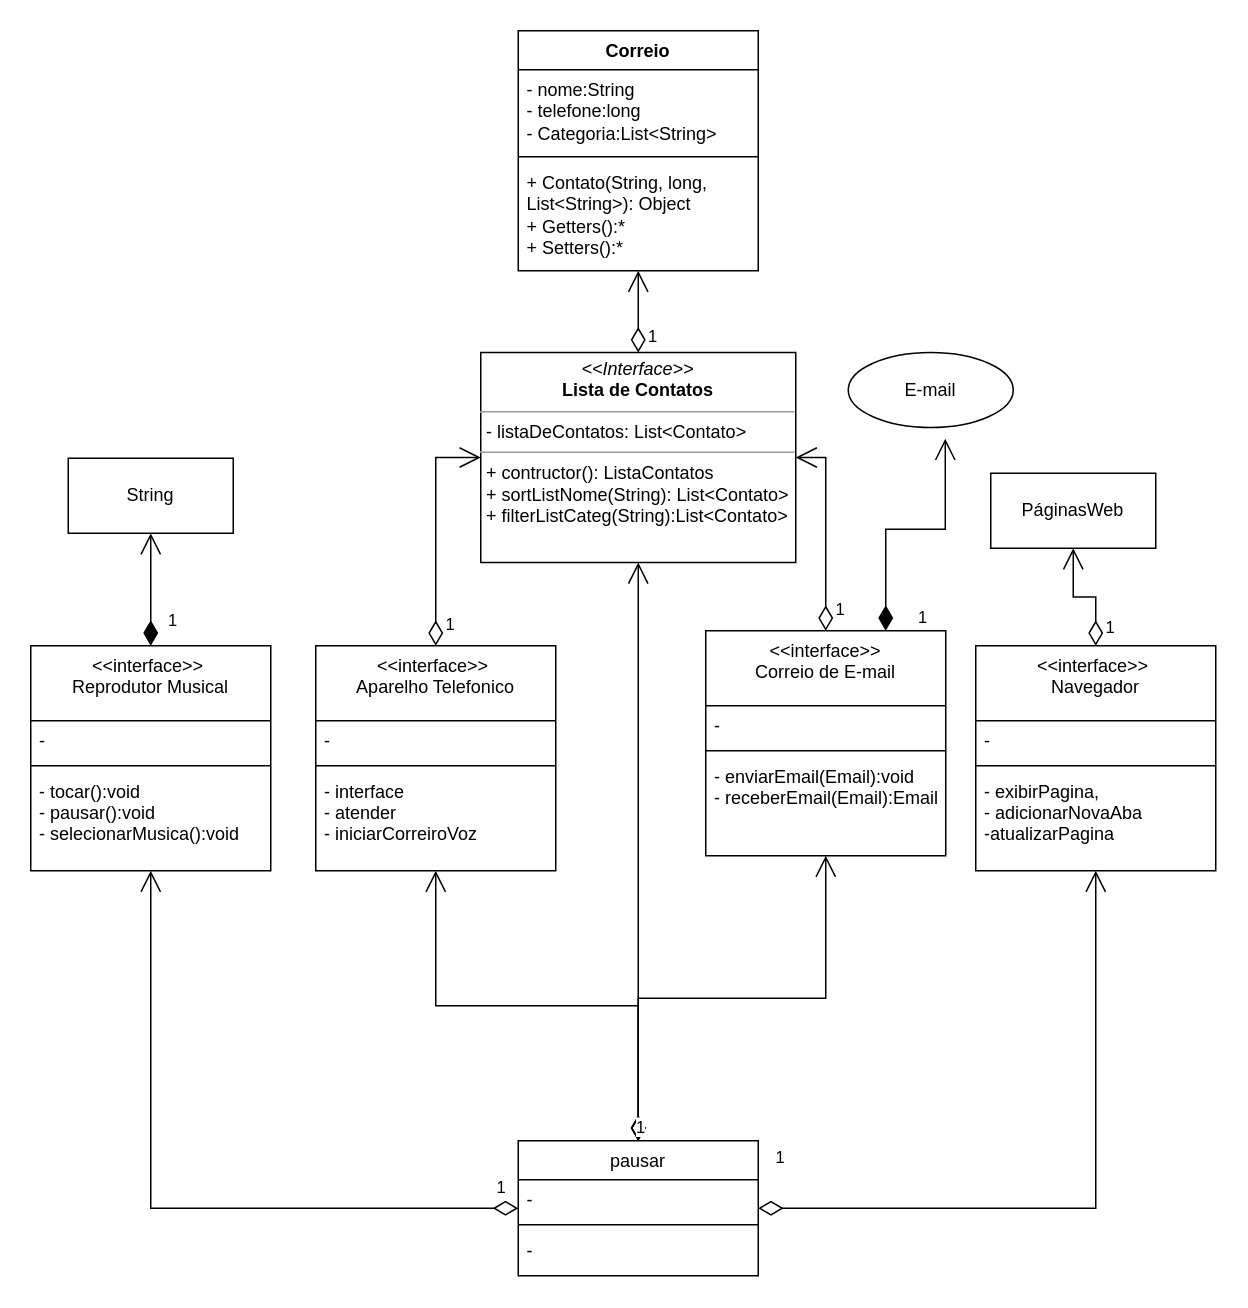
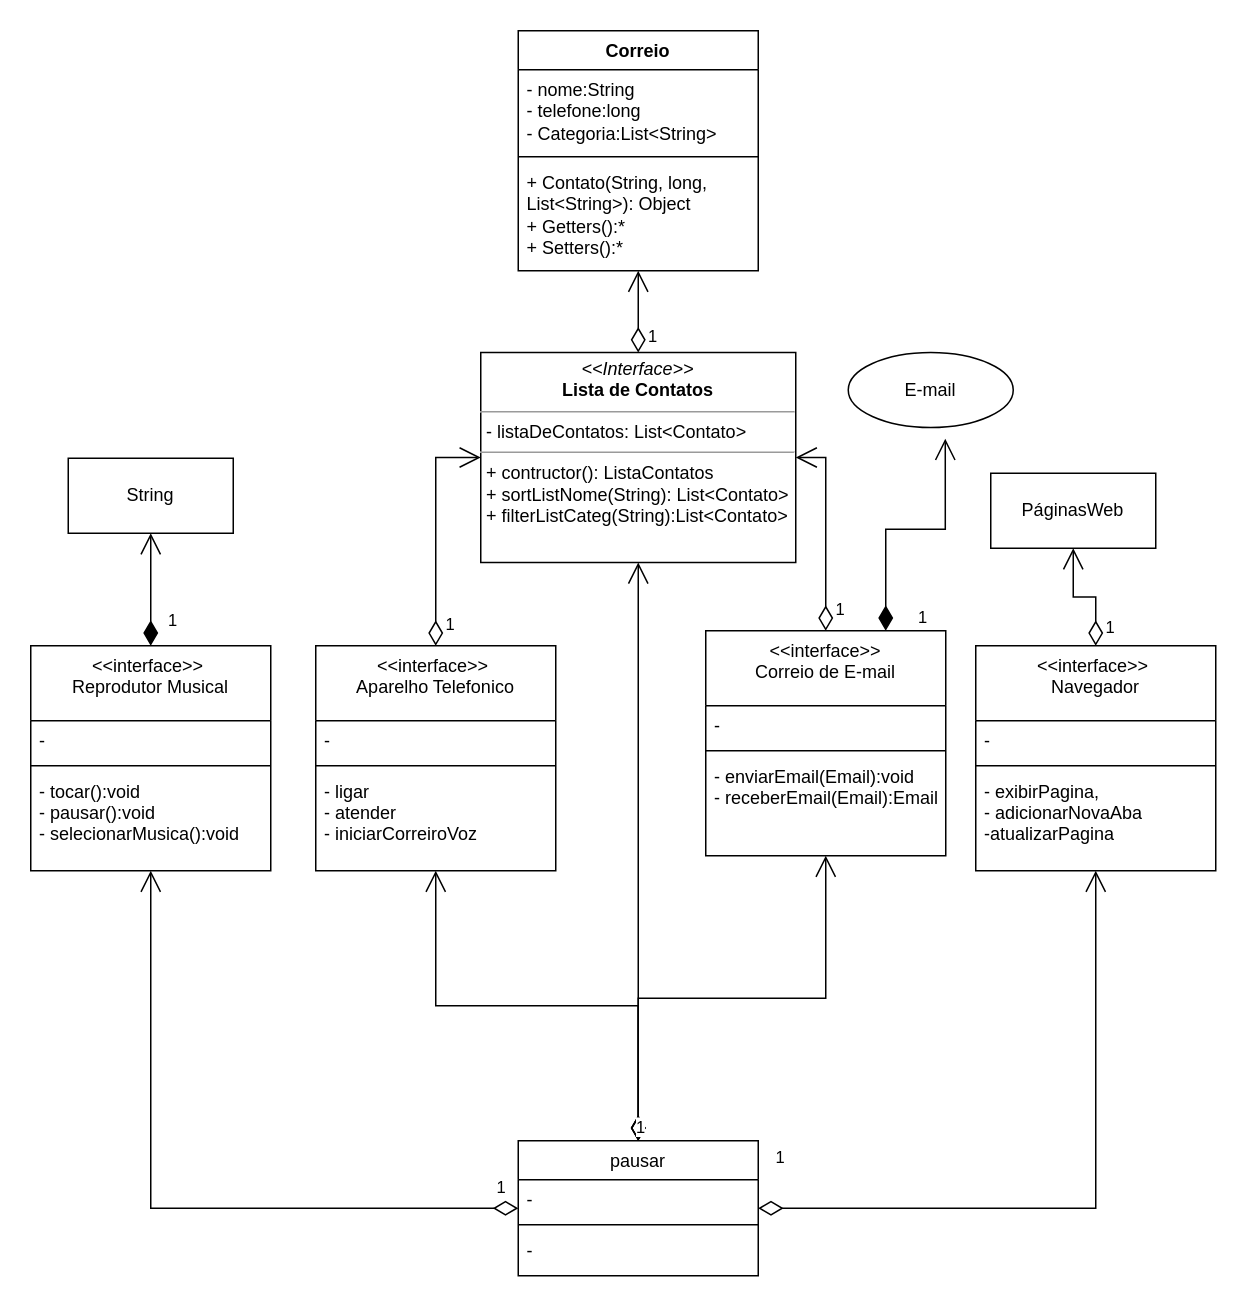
node "- interface - atender - iniciarCorreiroVoz": label "- interface - atender - iniciarCorreiroVoz" -> "- ligar - atender - iniciarCorreiroVoz"
